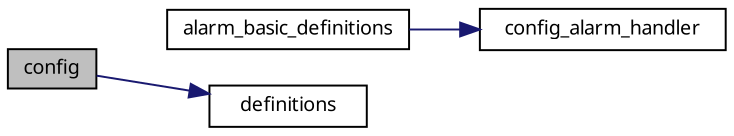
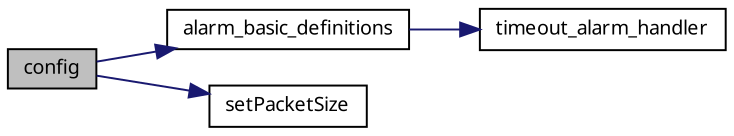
node "config_alarm_handler": label "config_alarm_handler" -> "timeout_alarm_handler"
edge "config" -> "alarm_basic_definitions": added
node "definitions": label "definitions" -> "setPacketSize"
